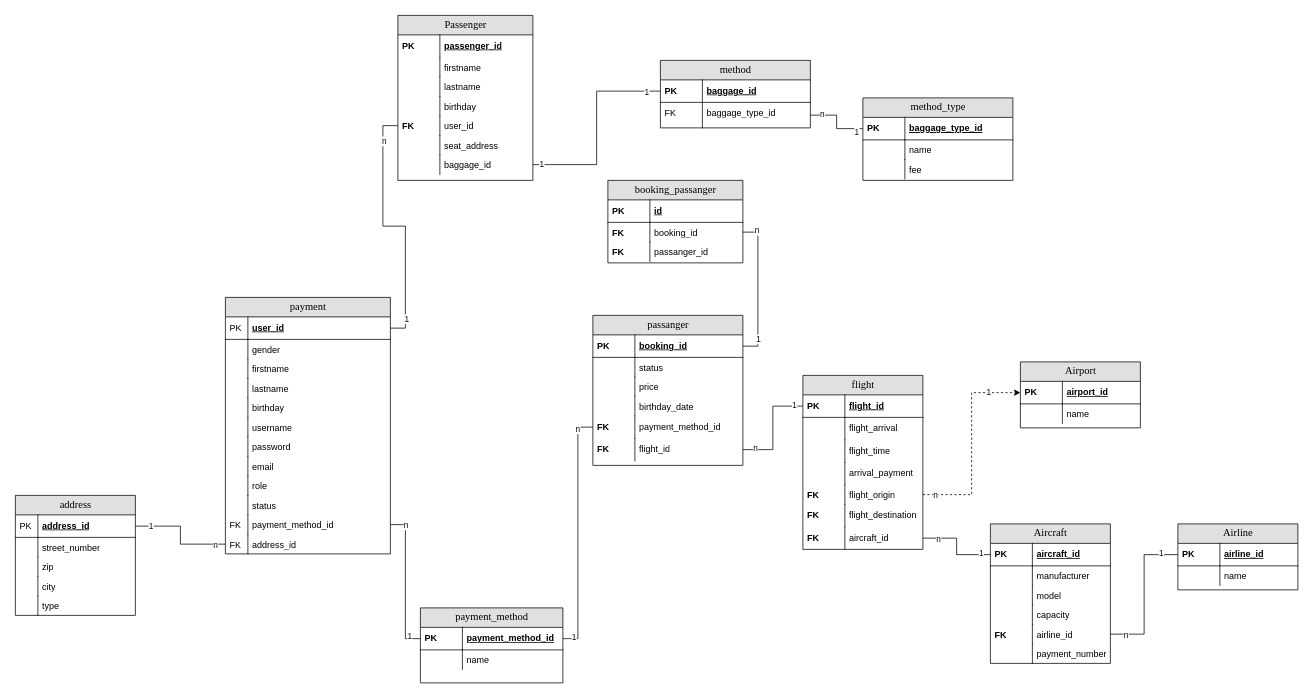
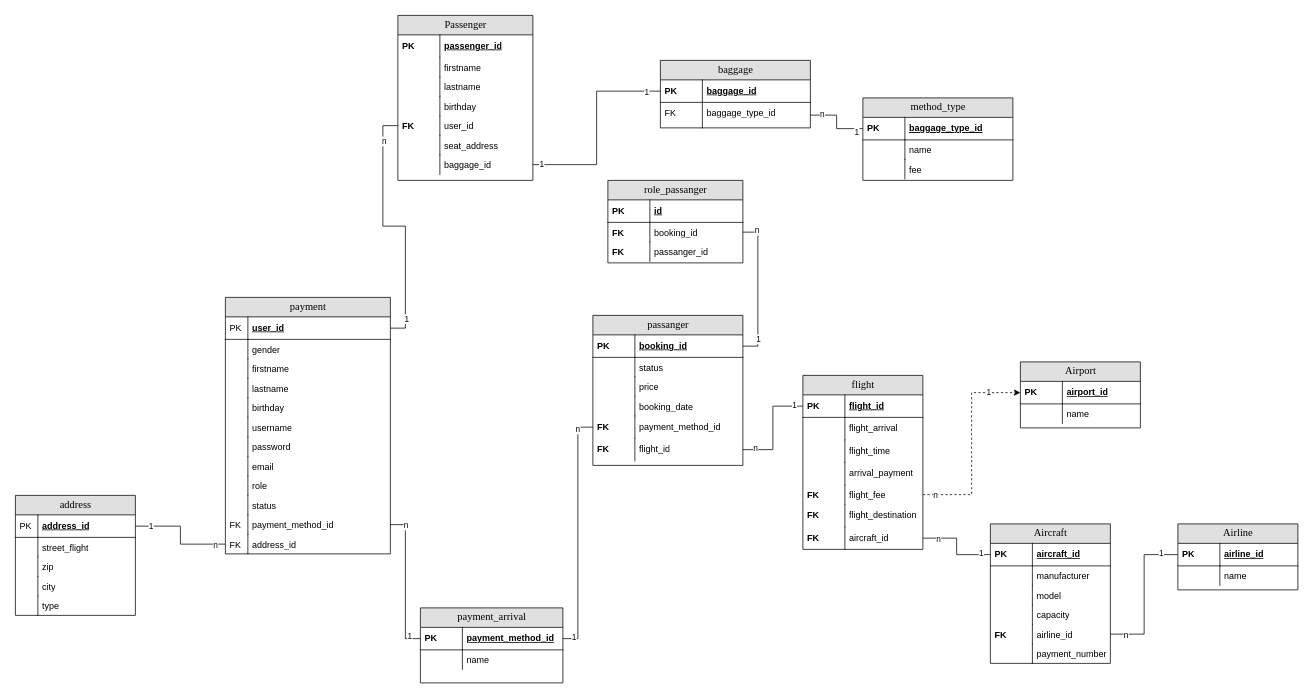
node "method": label "method" -> "baggage"
node "booking_passanger": label "booking_passanger" -> "role_passanger"
node "birthday_date": label "birthday_date" -> "booking_date"
node "flight_origin": label "flight_origin" -> "flight_fee"
node "street_number": label "street_number" -> "street_flight"
node "payment_method": label "payment_method" -> "payment_arrival"
